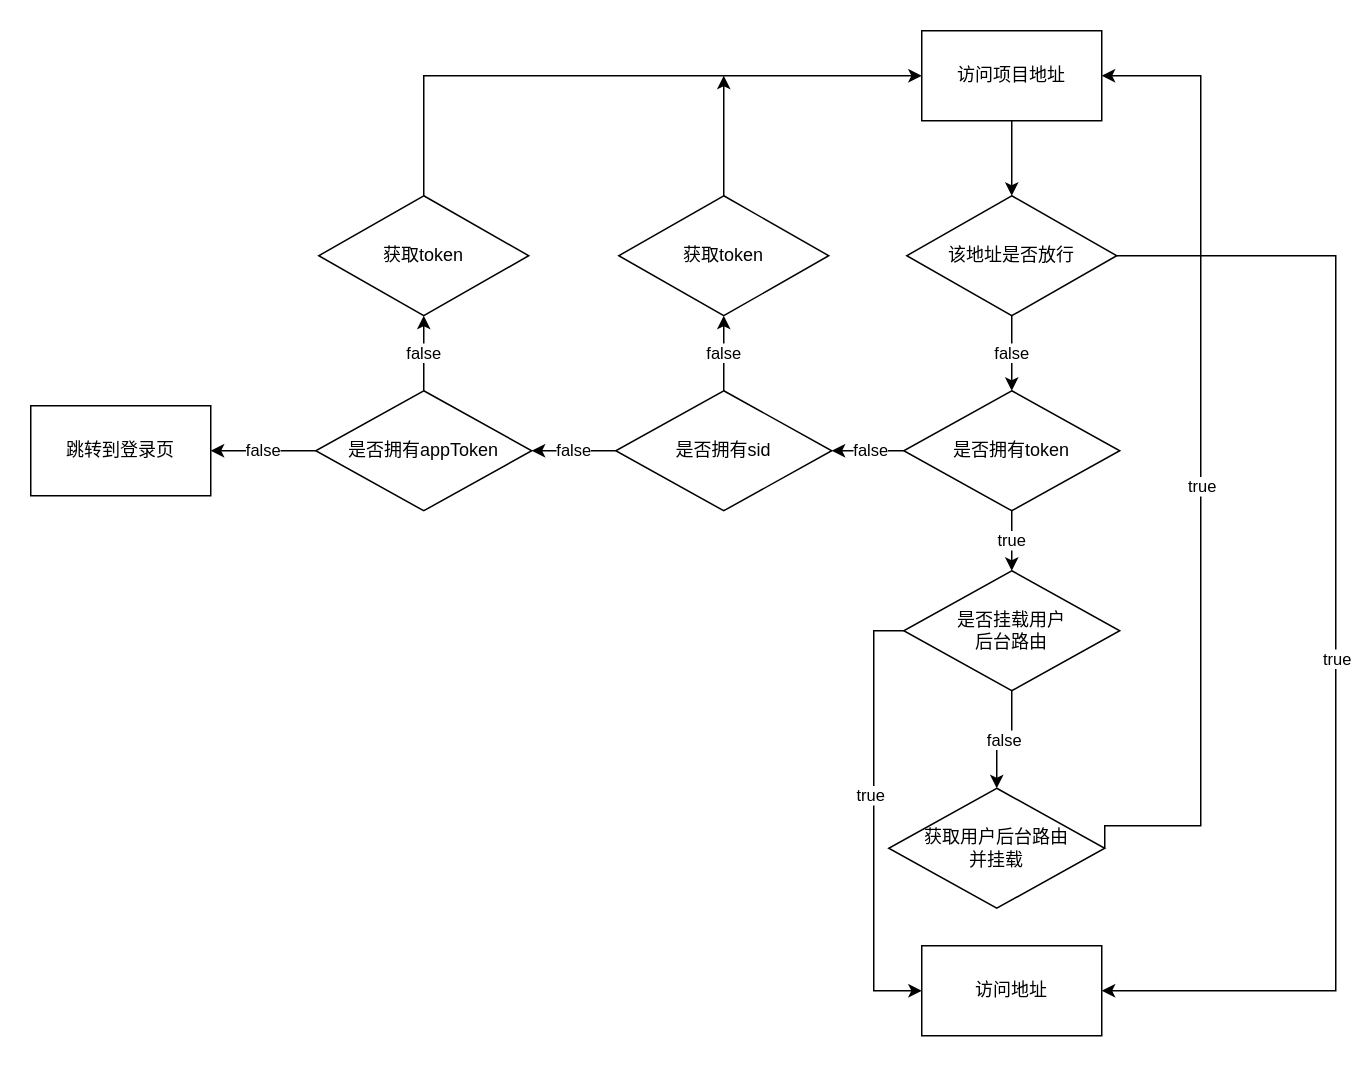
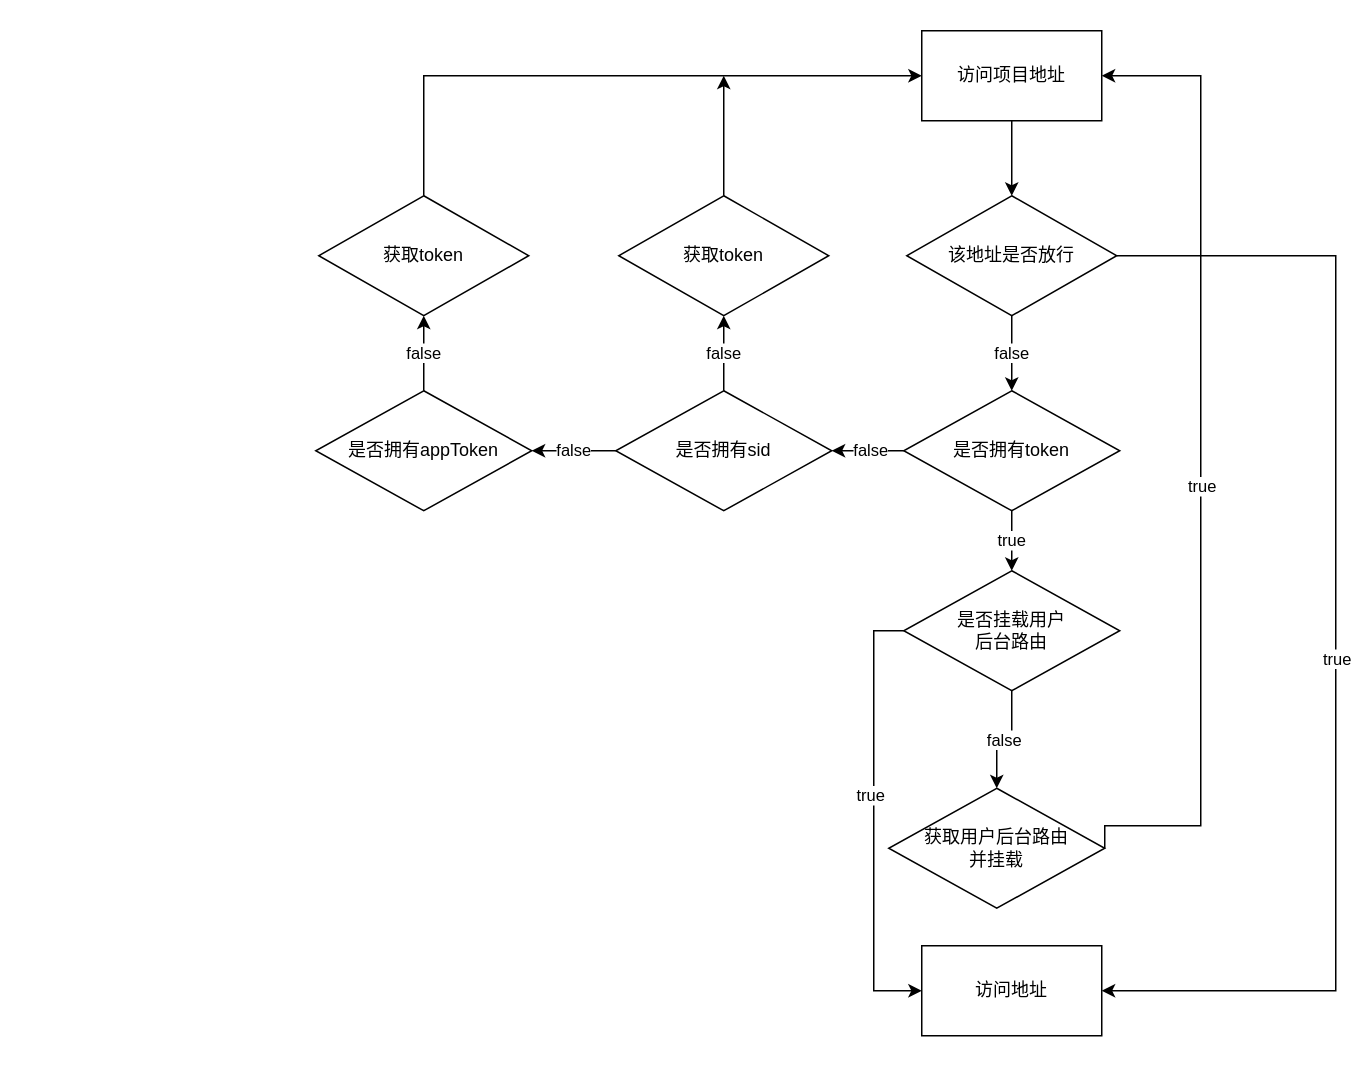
node "跳转到登录页": removed
edge "是否拥有appToken" -> "跳转到登录页": removed, label "false"
